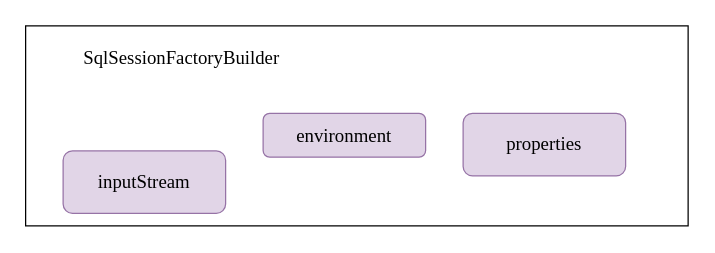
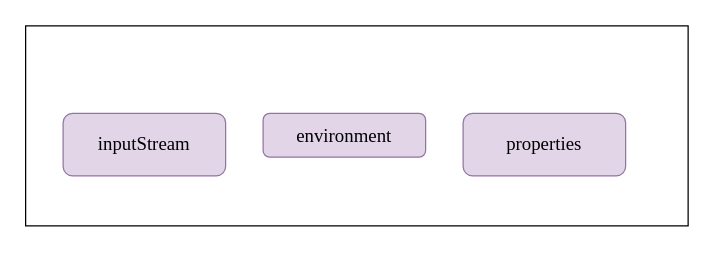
node "SqlSessionFactoryBuilder": removed
node "inputStream": moved (144, 182) -> (144, 144)
